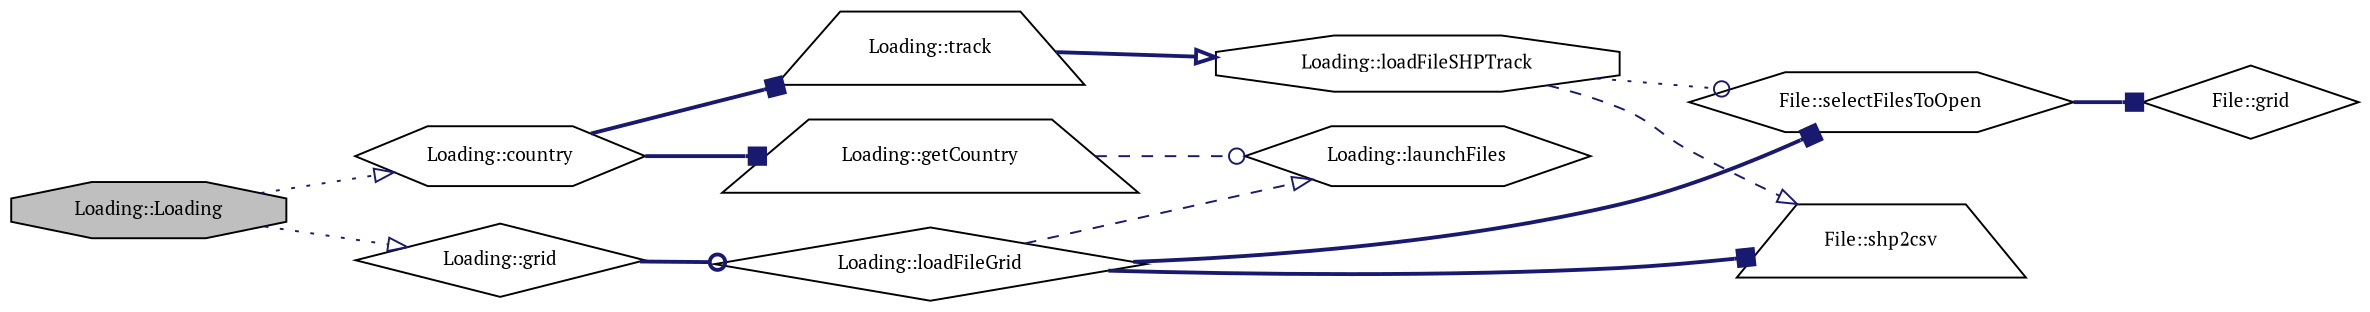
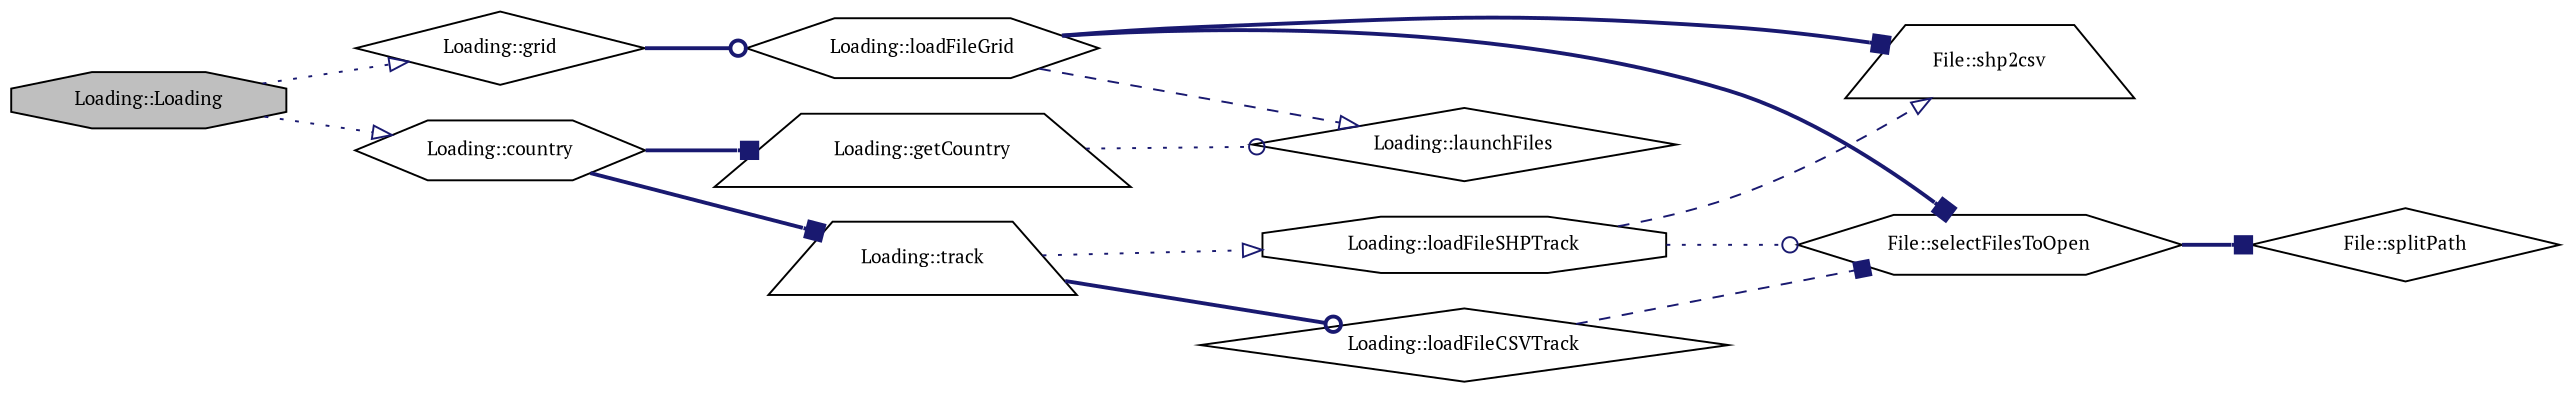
edge "Loading::track" -> "Loading::loadFileSHPTrack": style bold -> dotted
node "File::grid": label "File::grid" -> "File::splitPath"
edge "Loading::getCountry" -> "Loading::launchFiles": style dashed -> dotted
node "Loading::launchFiles": shape hexagon -> diamond
node "Loading::loadFileGrid": shape diamond -> hexagon
node "Loading::loadFileCSVTrack": added
